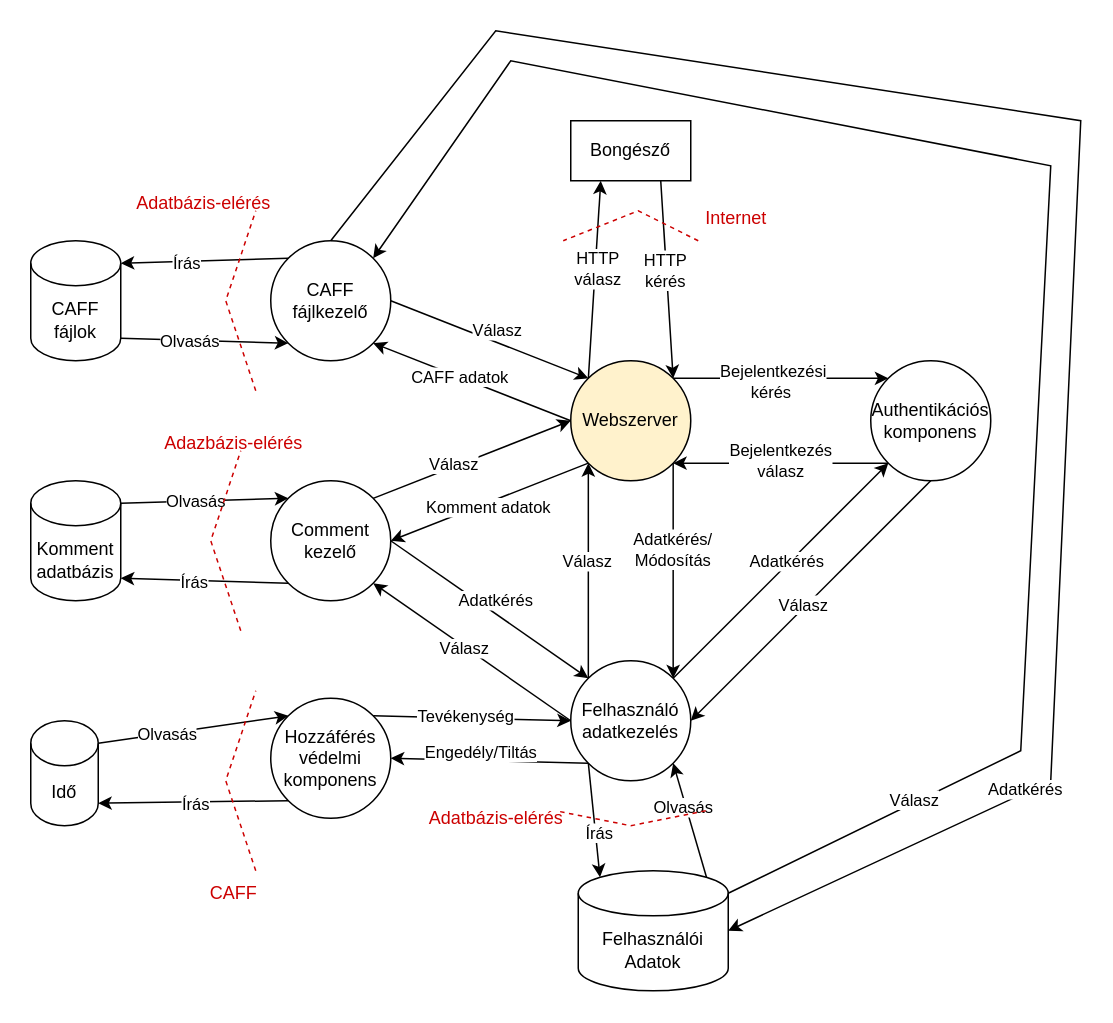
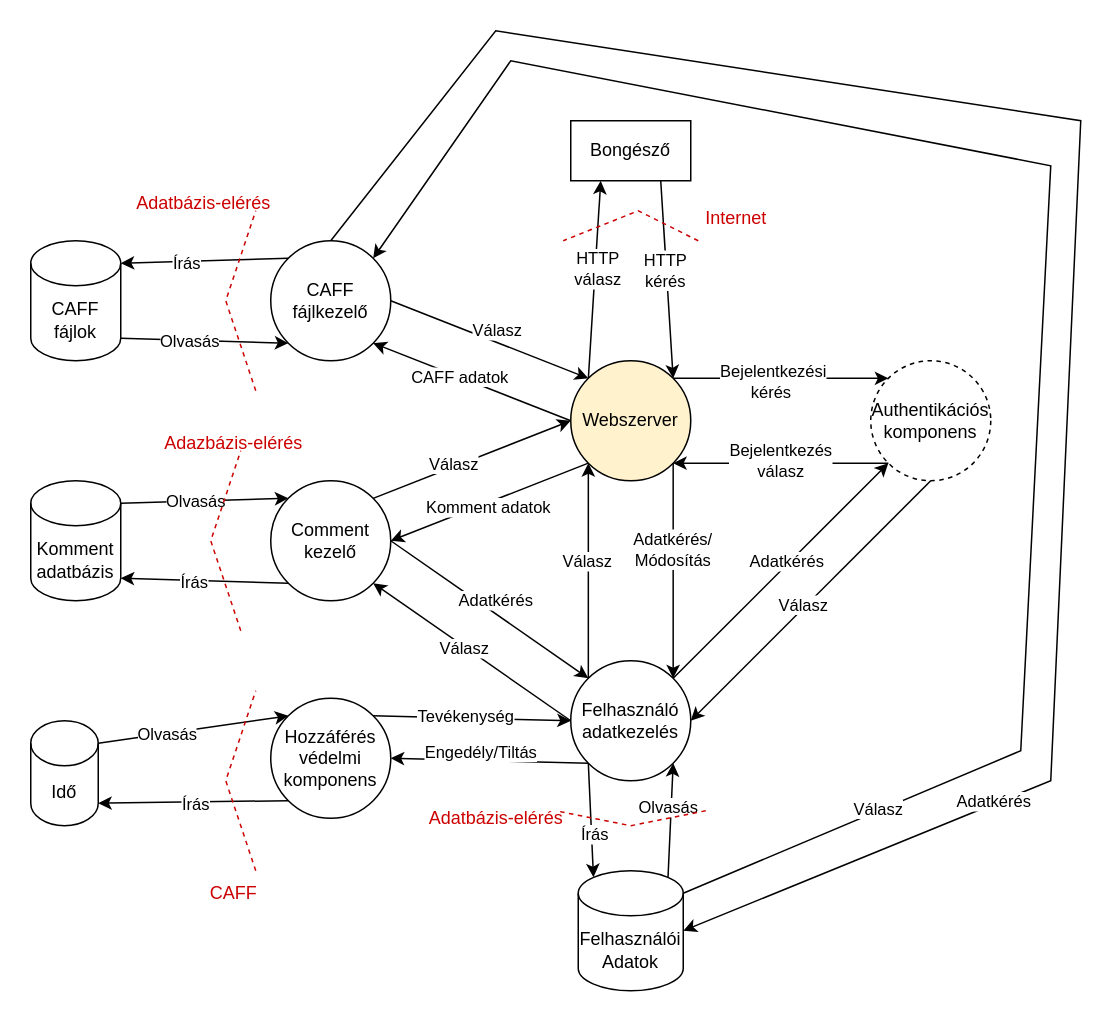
node "Authentikációs komponens": style solid -> dashed
node "Felhasználói Adatok": size 150x120 -> 105x120
